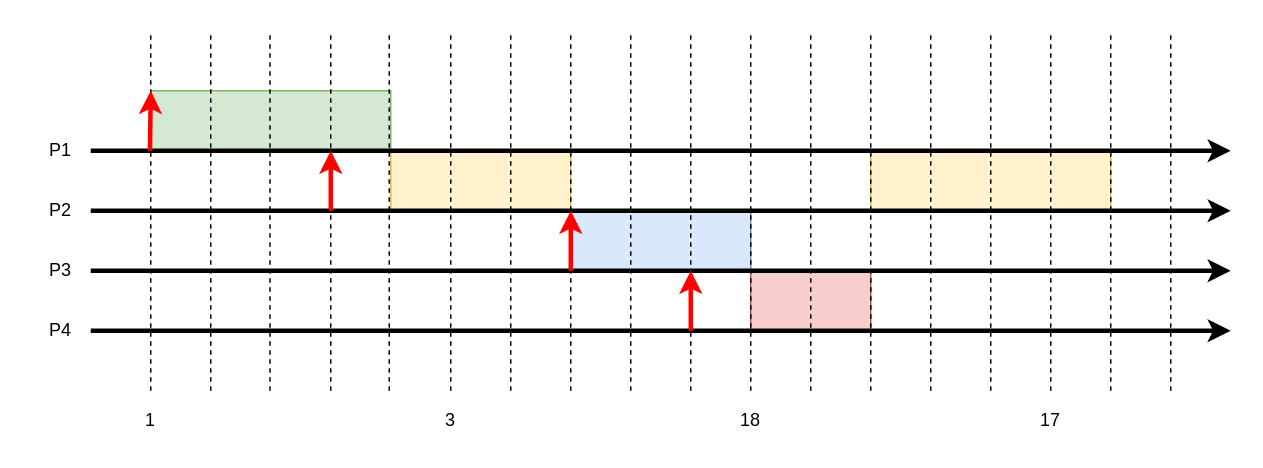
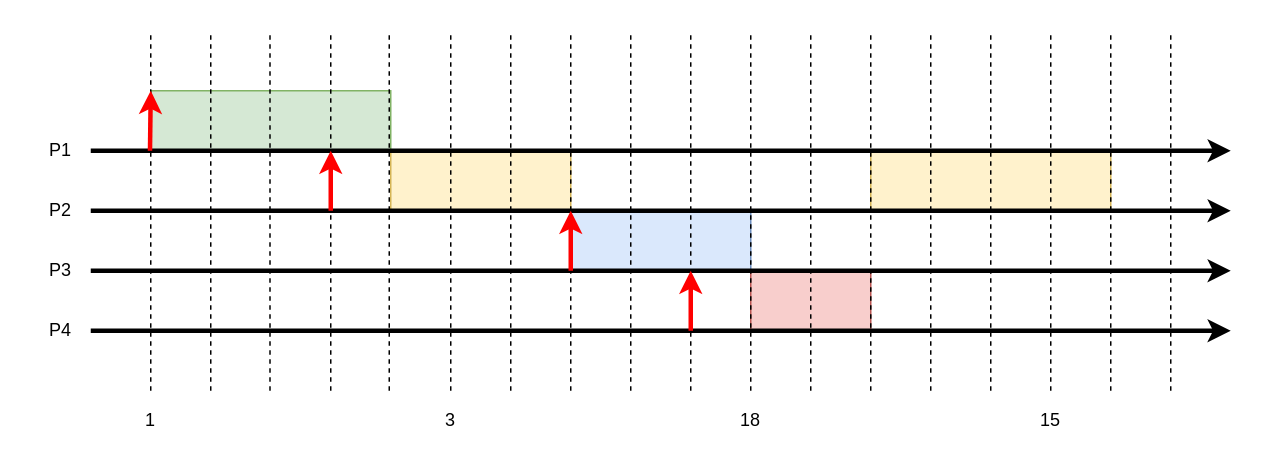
node "17": label "17" -> "15"
